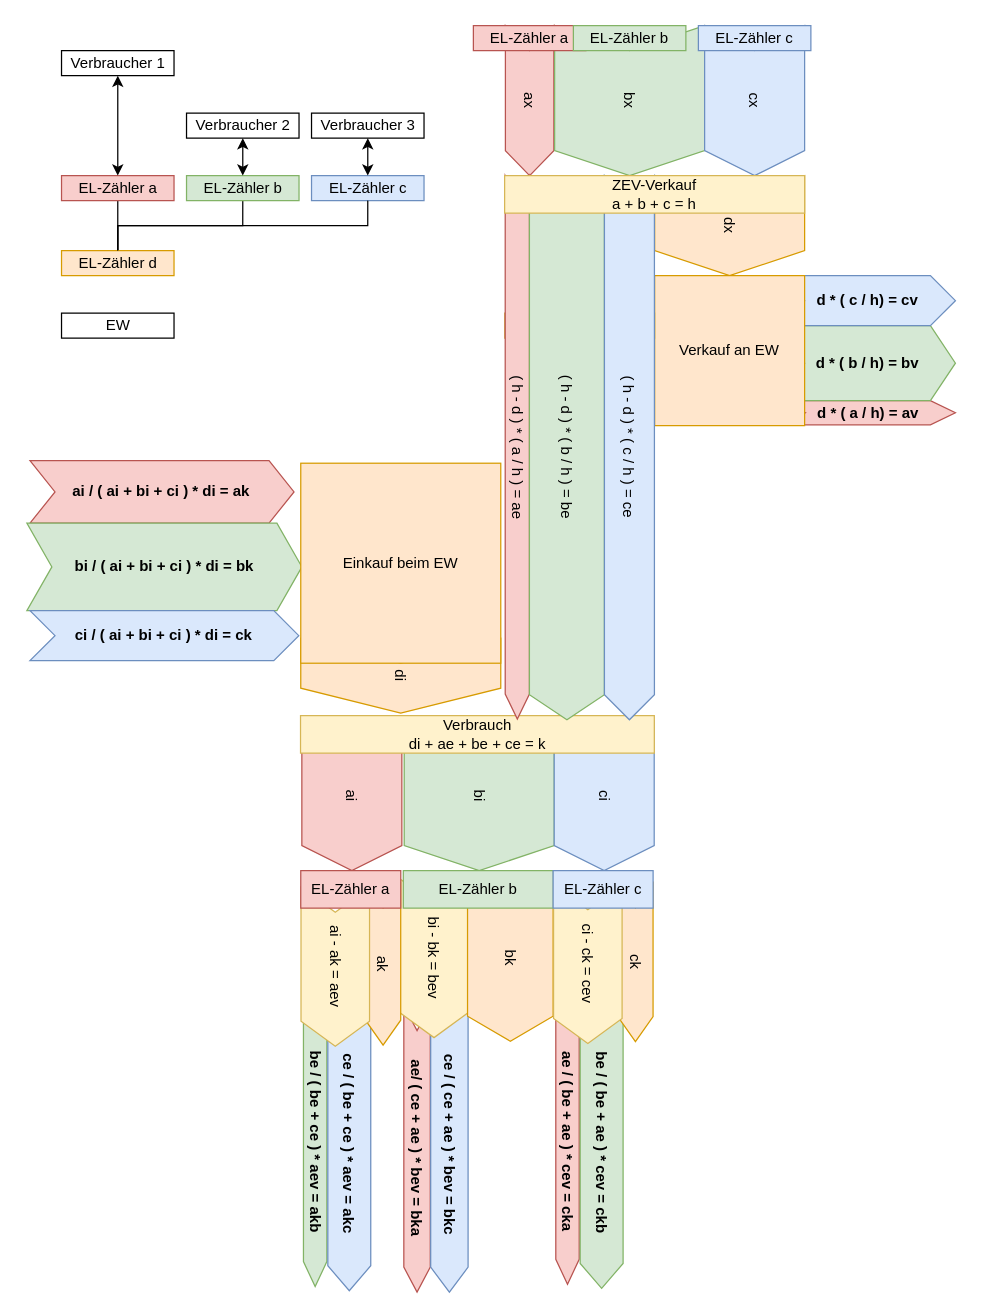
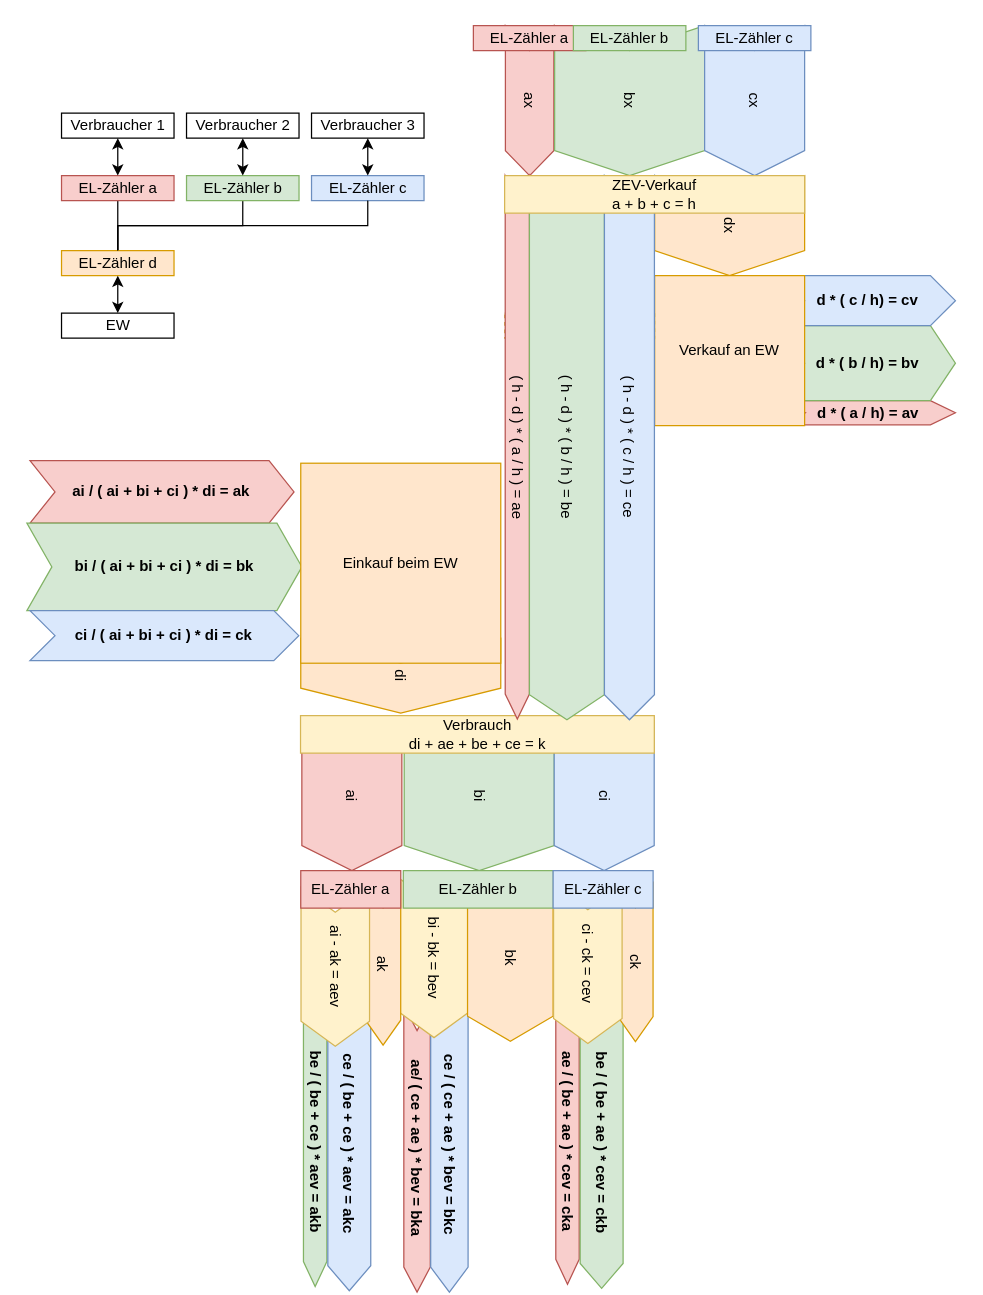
node "Verbraucher 1": moved (118, 63) -> (118, 126)
edge "EL-Zähler d" -- "EW": added
node "ZEV-Eigenverbauch": style solid -> dashed
